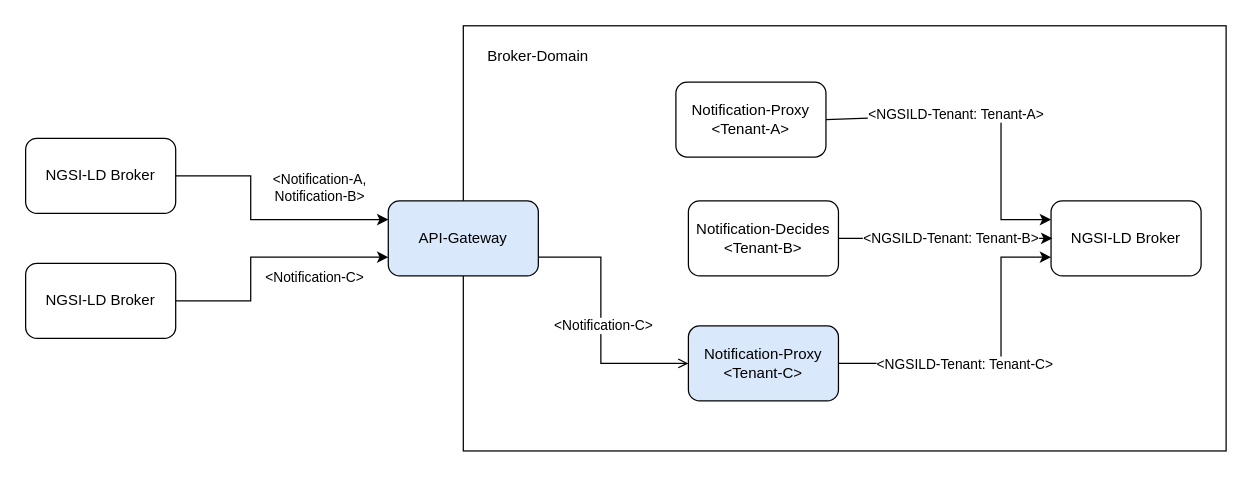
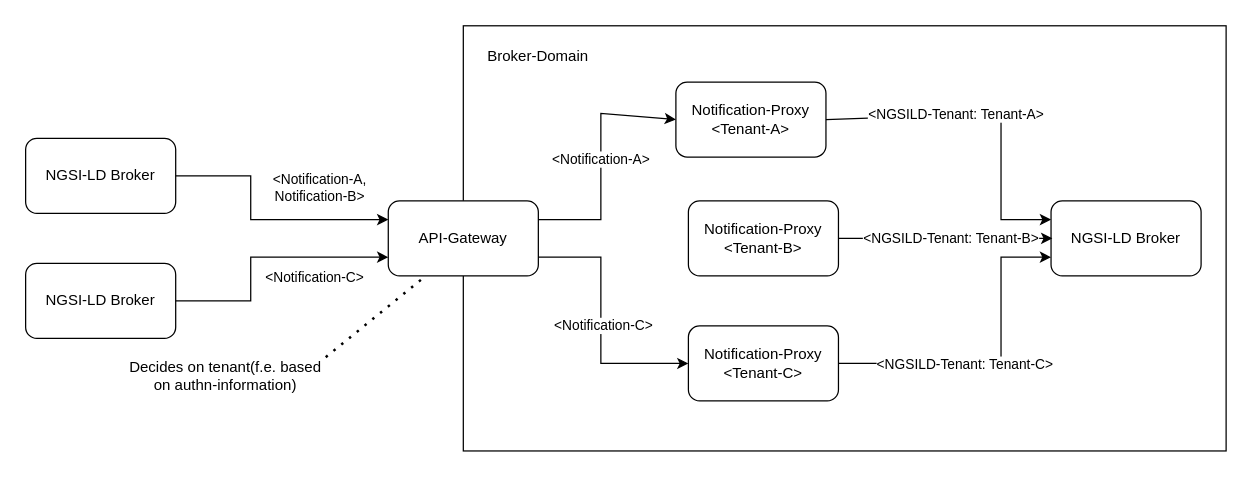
edge "API-Gateway" -> "Notification-Proxy <Tenant-A>": added, label "<Notification-A>"
node "API-Gateway": fillcolor #dae8fc -> #ffffff
node "Notification-Decides <Tenant-B>": label "Notification-Decides <Tenant-B>" -> "Notification-Proxy <Tenant-B>"
edge "API-Gateway" -- "Decides on tenant(f.e. based on authn-information)": added
edge "API-Gateway" -> "Notification-Proxy <Tenant-C>": arrowhead open -> classic
node "Notification-Proxy <Tenant-C>": fillcolor #dae8fc -> #ffffff
node "Decides on tenant(f.e. based on authn-information)": added
